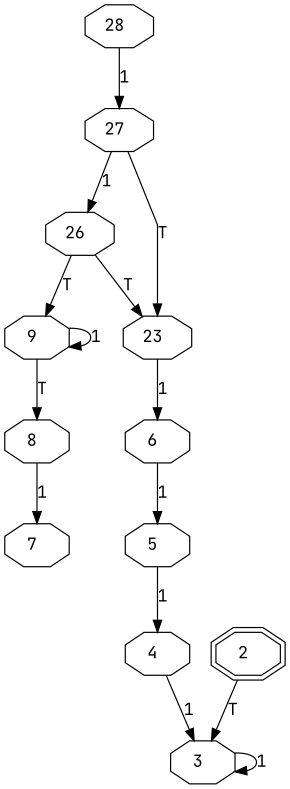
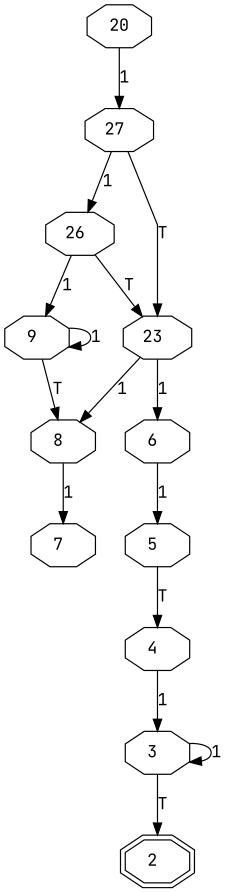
node "28": label "28" -> "20"
edge "26" -> "9": label "T" -> "1"
edge "23" -> "8": added, label "1"
edge "5" -> "4": label "1" -> "T"
edge "2" -> "3": reversed
